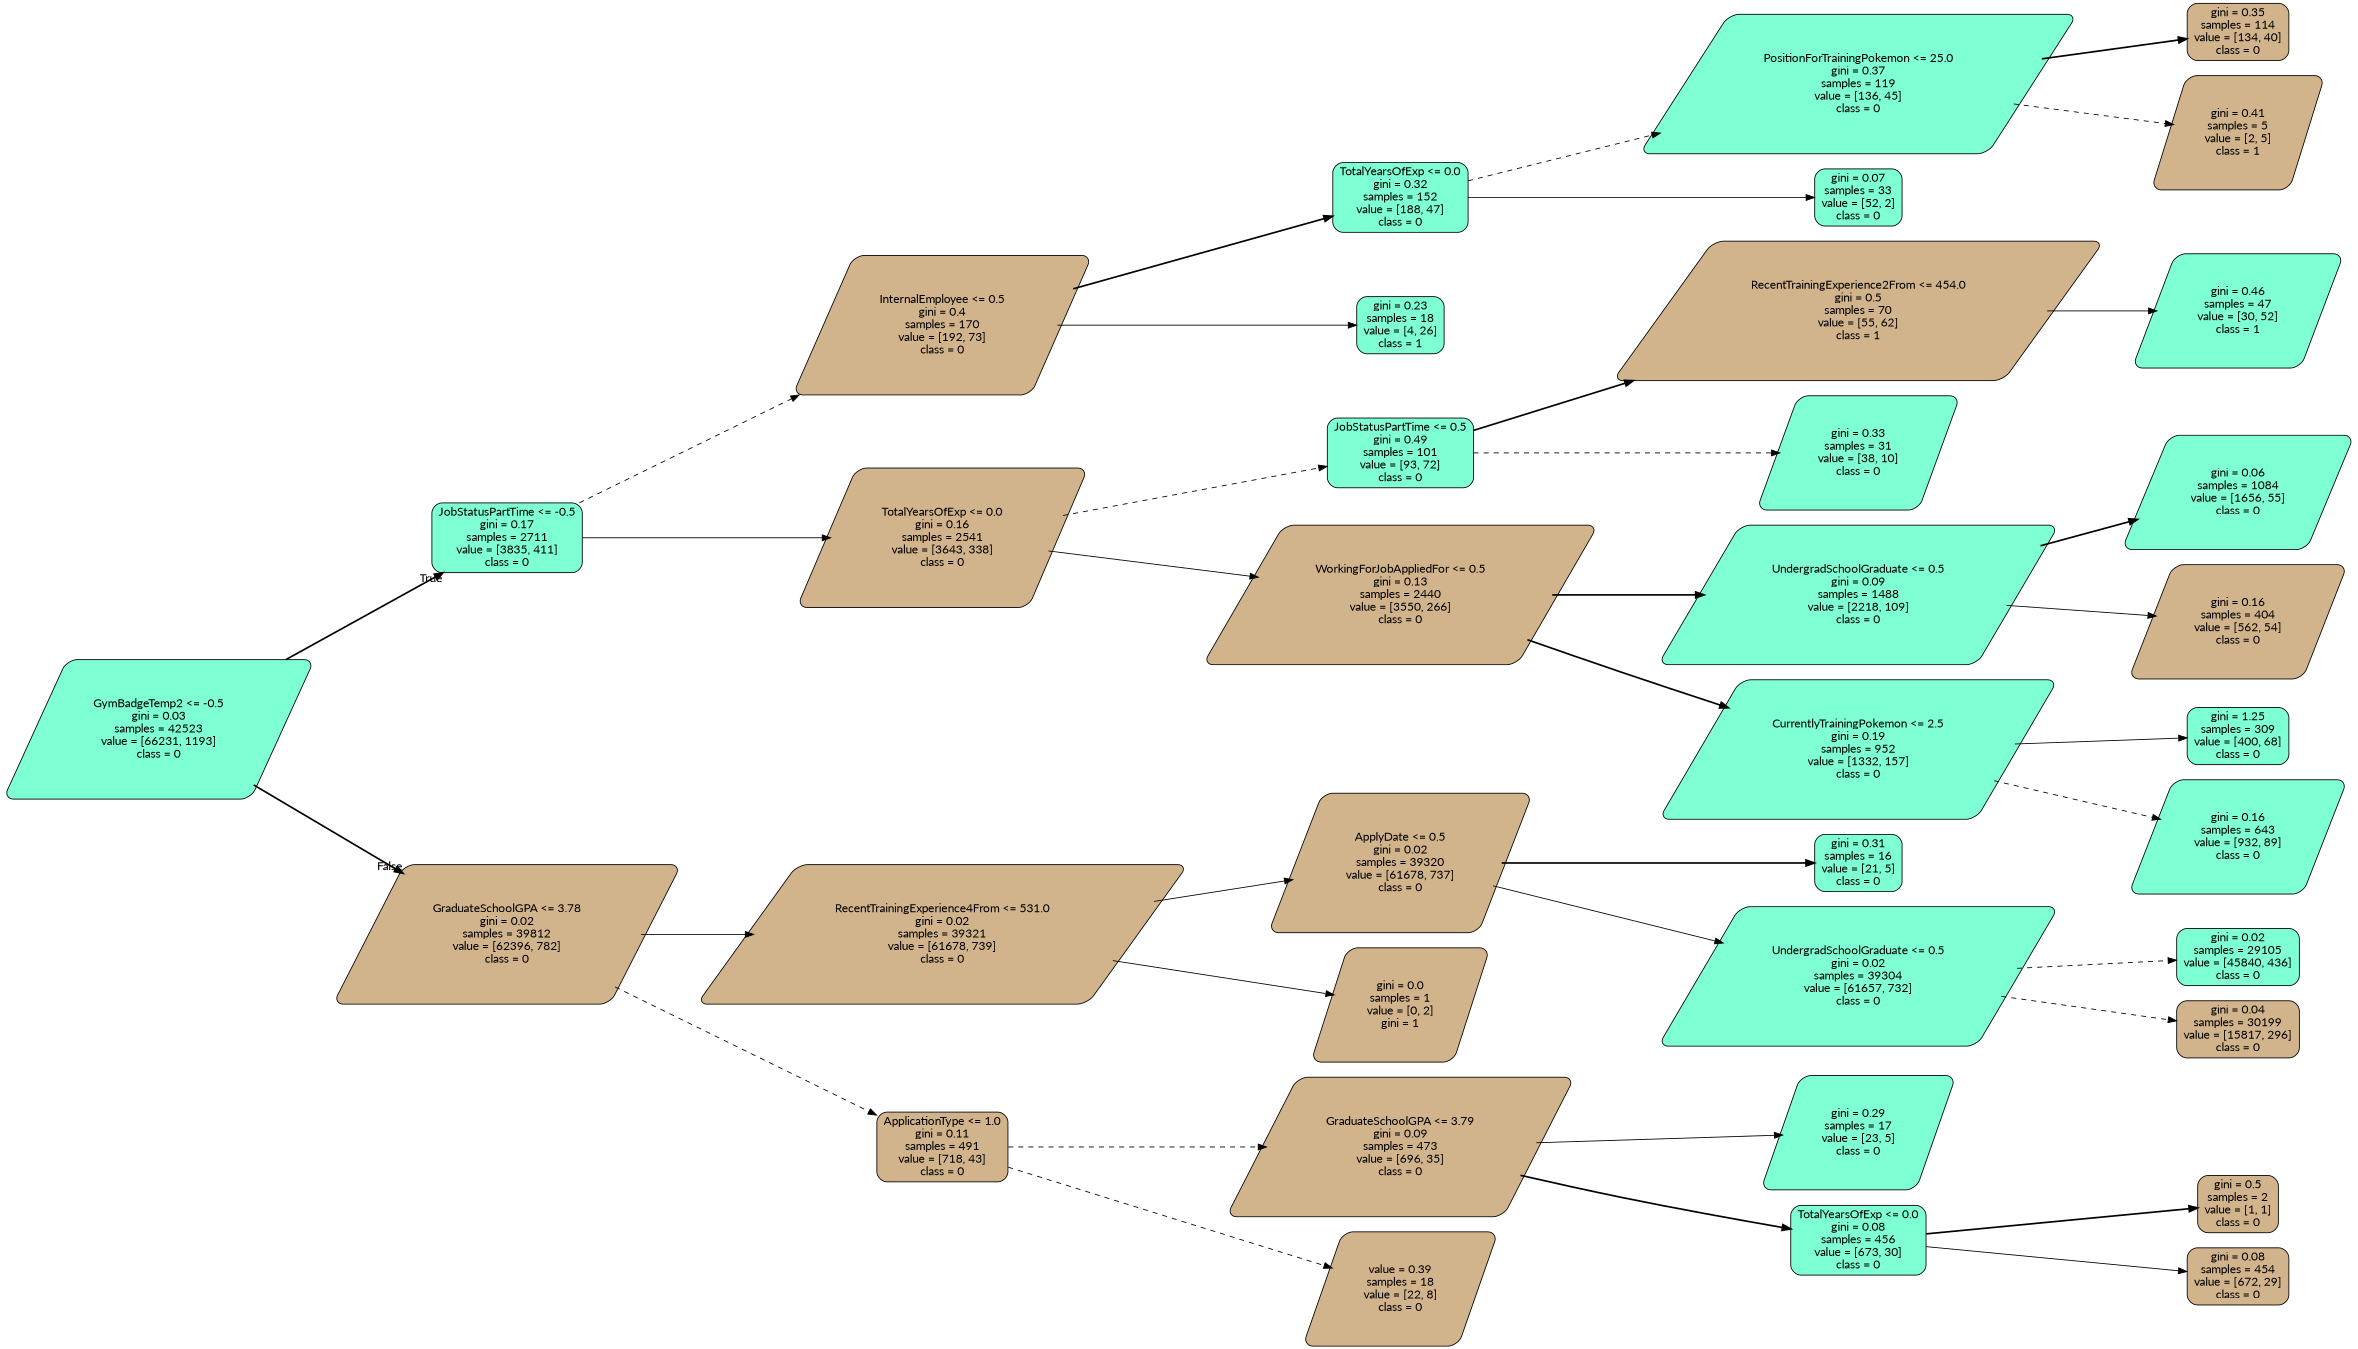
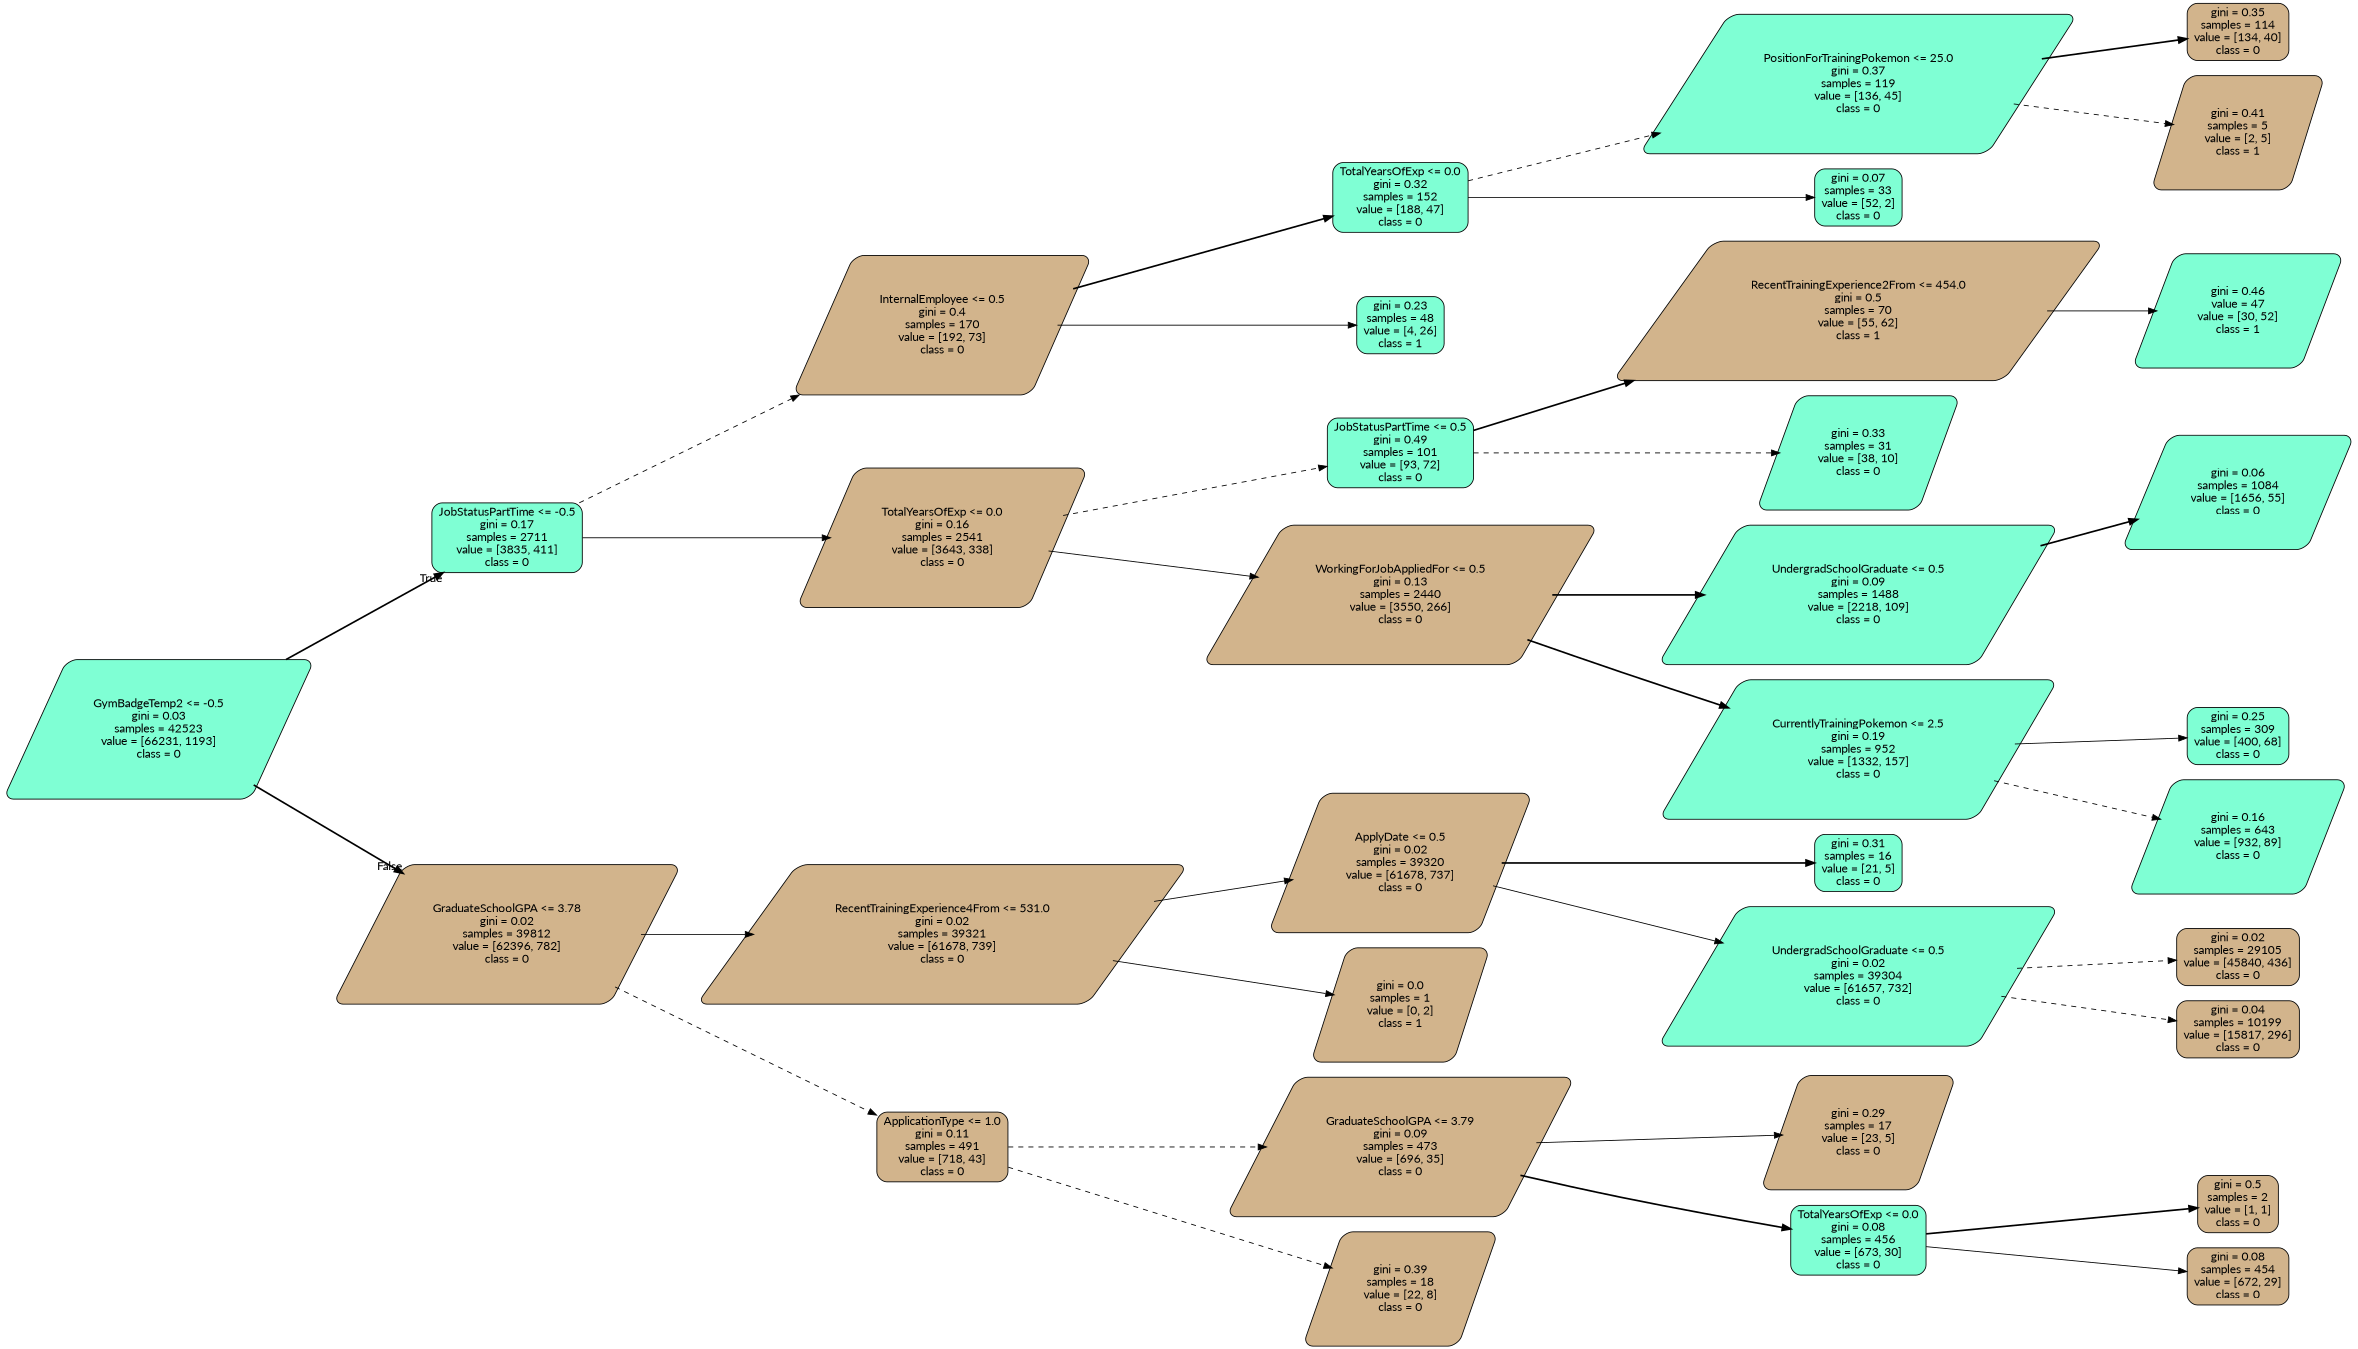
node "gini = 0.46 samples = 47 value = [30, 52] class = 1": label "gini = 0.46 samples = 47 value = [30, 52] class = 1" -> "gini = 0.46 value = 47 value = [30, 52] class = 1"
node "gini = 0.23 samples = 18 value = [4, 26] class = 1": label "gini = 0.23 samples = 18 value = [4, 26] class = 1" -> "gini = 0.23 samples = 48 value = [4, 26] class = 1"
node "gini = 0.16 samples = 404 value = [562, 54] class = 0": removed
node "gini = 1.25 samples = 309 value = [400, 68] class = 0": label "gini = 1.25 samples = 309 value = [400, 68] class = 0" -> "gini = 0.25 samples = 309 value = [400, 68] class = 0"
node "gini = 0.02 samples = 29105 value = [45840, 436] class = 0": fillcolor aquamarine -> tan
node "gini = 0.0 samples = 1 value = [0, 2] gini = 1": label "gini = 0.0 samples = 1 value = [0, 2] gini = 1" -> "gini = 0.0 samples = 1 value = [0, 2] class = 1"
node "gini = 0.04 samples = 30199 value = [15817, 296] class = 0": label "gini = 0.04 samples = 30199 value = [15817, 296] class = 0" -> "gini = 0.04 samples = 10199 value = [15817, 296] class = 0"
node "gini = 0.29 samples = 17 value = [23, 5] class = 0": fillcolor aquamarine -> tan
node "value = 0.39 samples = 18 value = [22, 8] class = 0": label "value = 0.39 samples = 18 value = [22, 8] class = 0" -> "gini = 0.39 samples = 18 value = [22, 8] class = 0"
